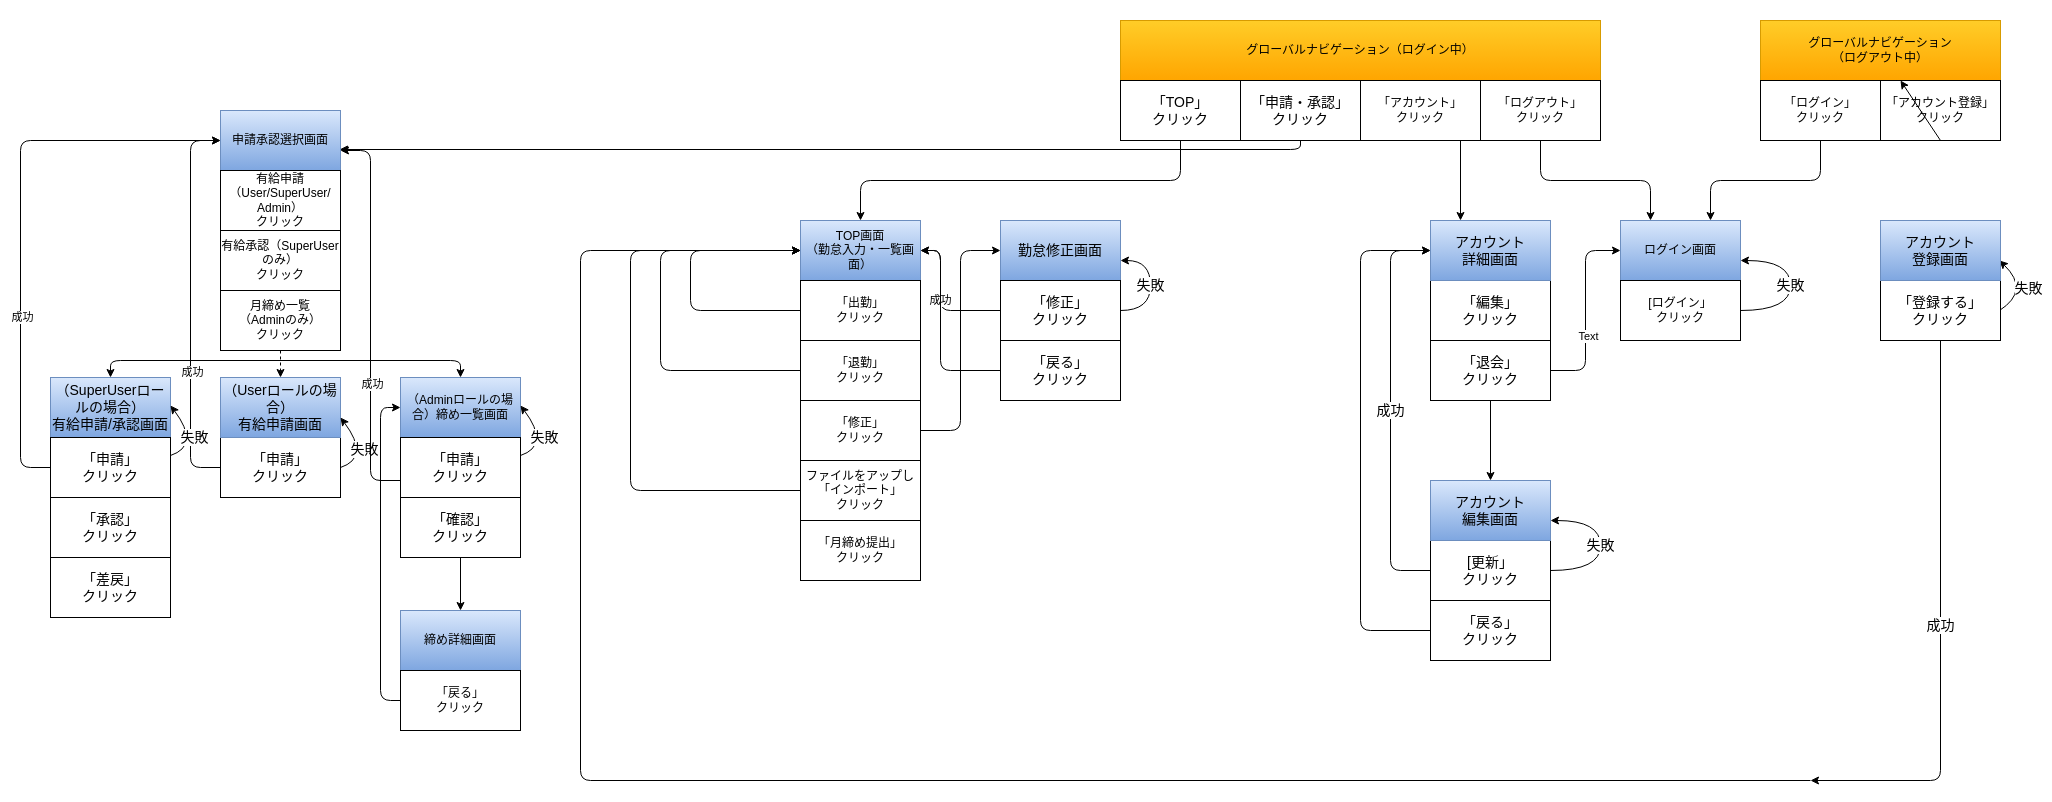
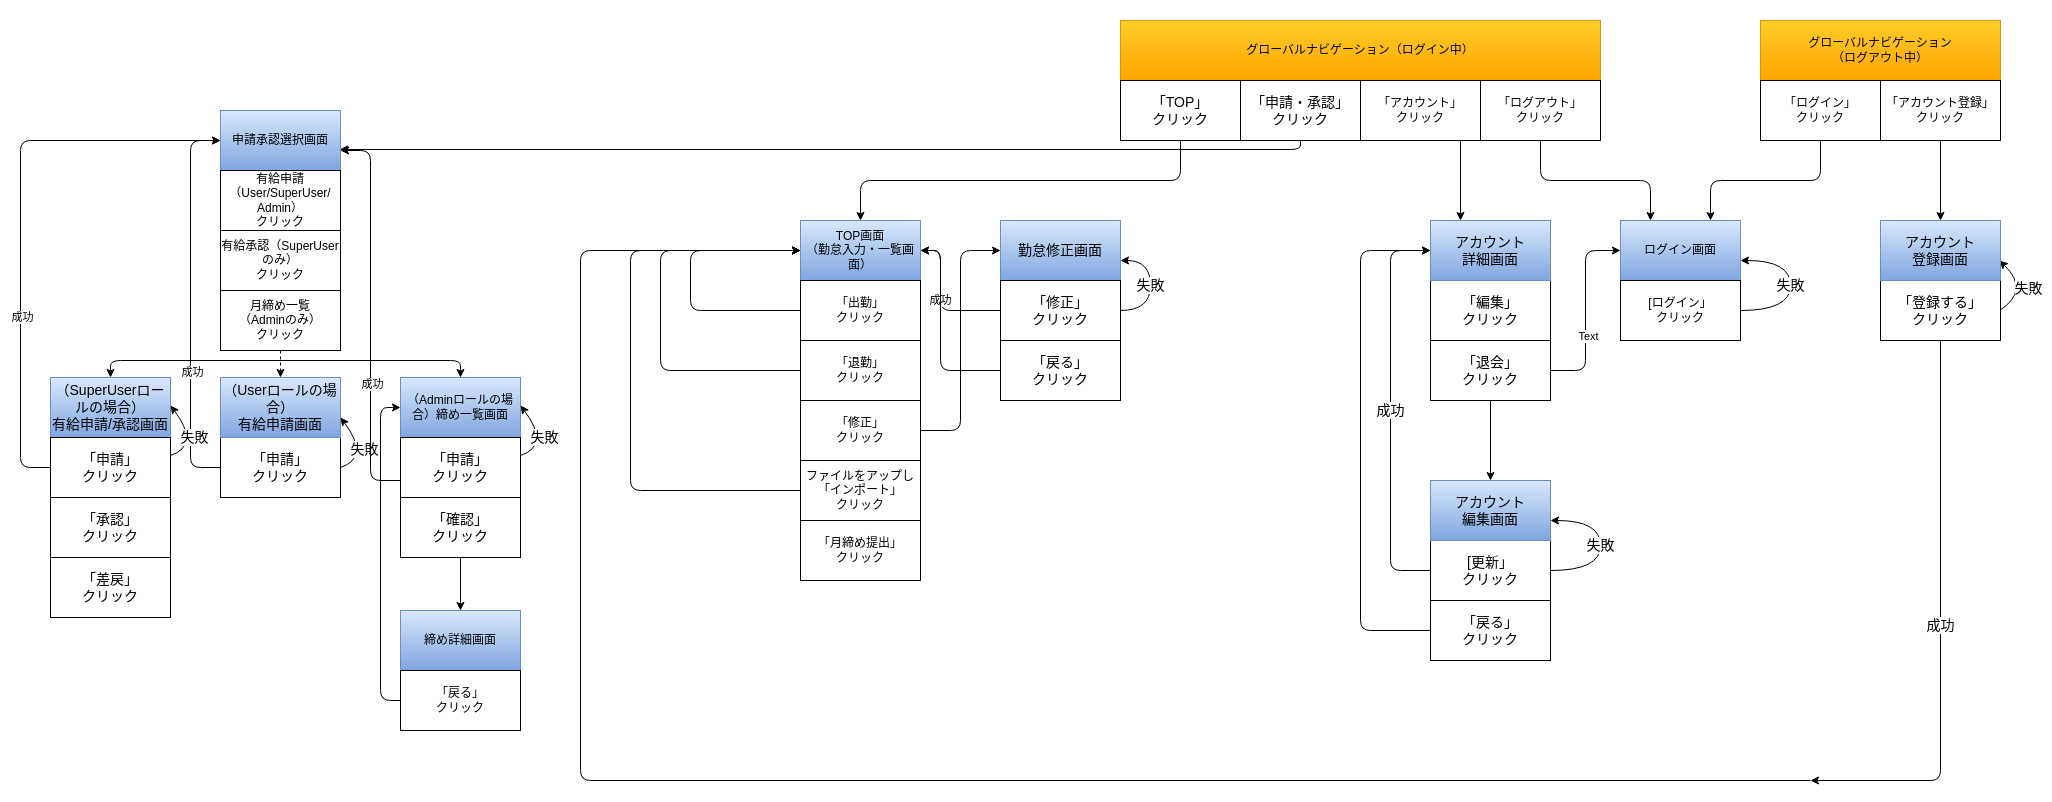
edge "「アカウント登録」 クリック" -> "グローバルナビゲーション （ログアウト中）": now "「アカウント登録」 クリック" -> "アカウント 登録画面"
